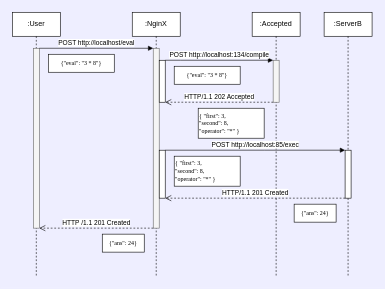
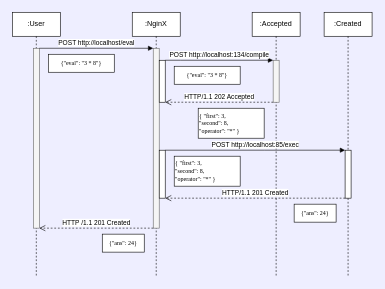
node ":ServerB": label ":ServerB" -> ":Created"
